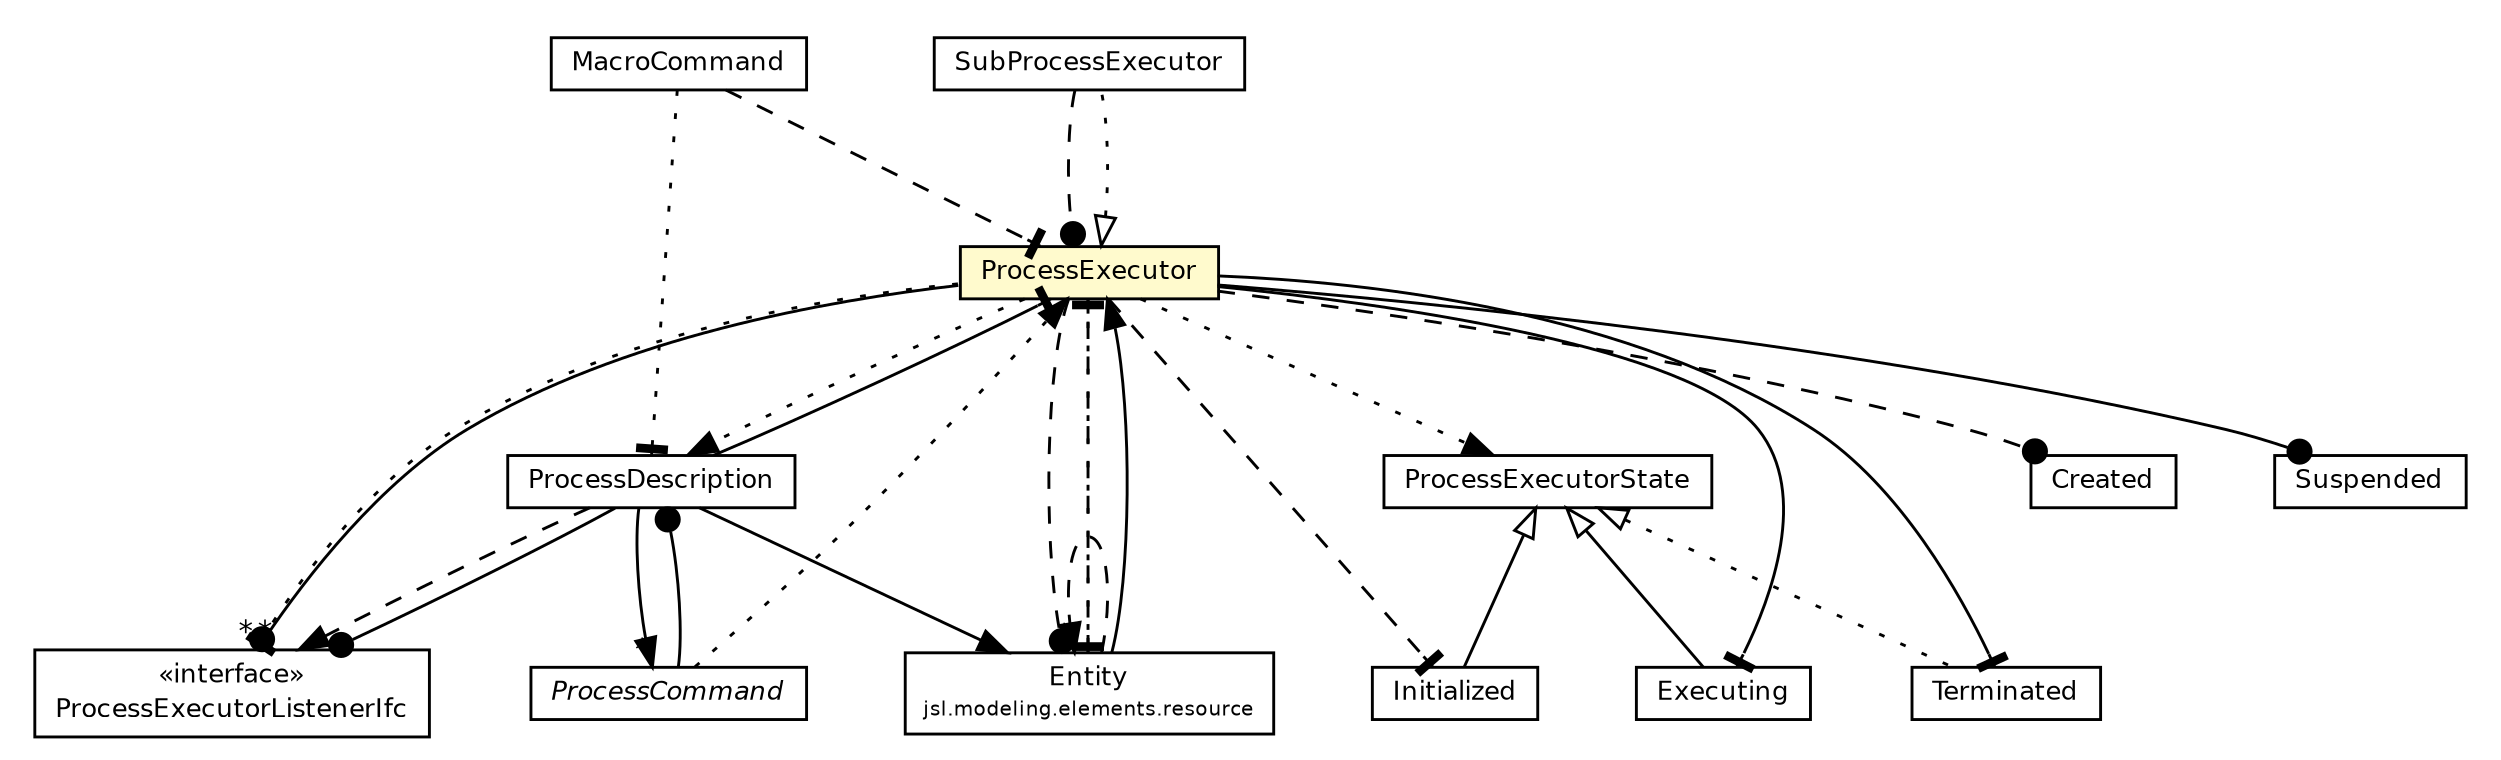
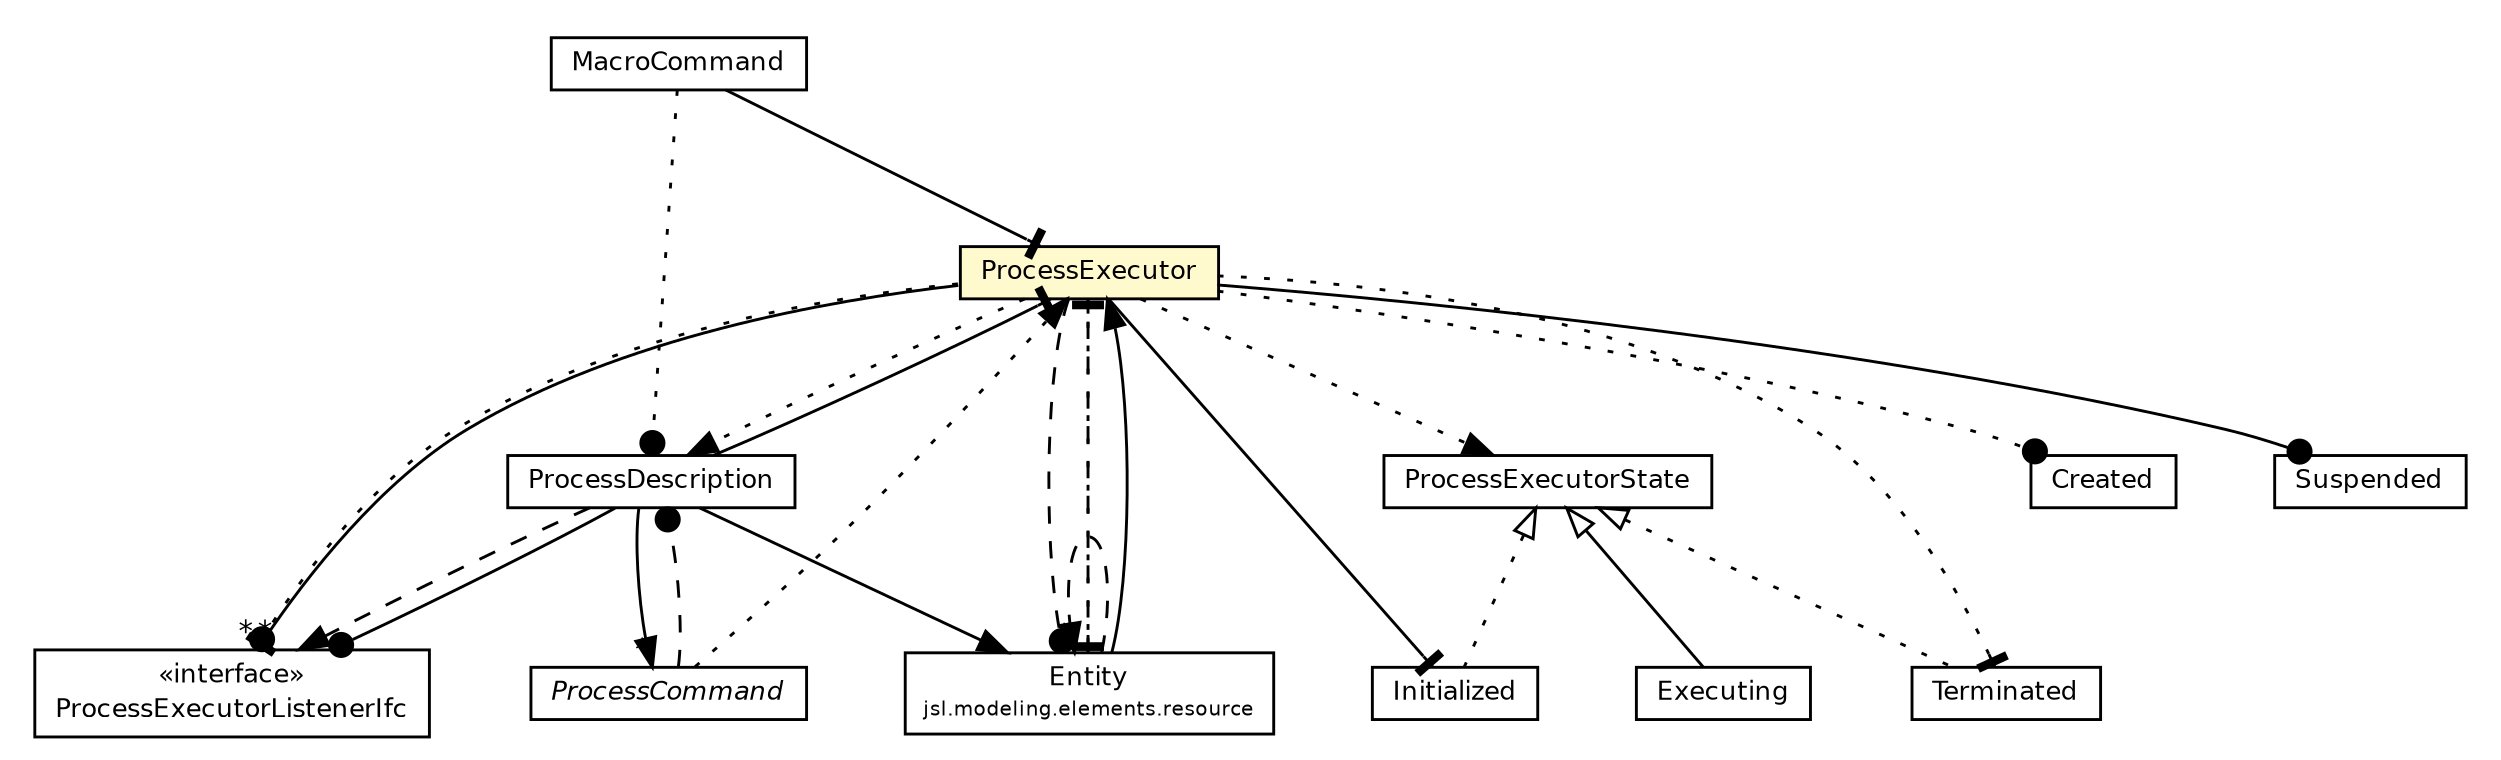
node "SubProcessExecutor": removed
edge "MacroCommand" -> "ProcessExecutor": style dashed -> solid
edge "MacroCommand" -> "ProcessDescription": arrowhead tee -> dot
edge "ProcessExecutor" -> "Created": style dashed -> dotted
edge "ProcessExecutor" -> "Executing": removed
edge "ProcessExecutor" -> "Terminated": style solid -> dotted
edge "ProcessExecutor" -> "Initialized": style dashed -> solid
edge "ProcessCommand" -> "ProcessDescription": style solid -> dashed
edge "Initialized" -> "ProcessExecutorState": style solid -> dotted
